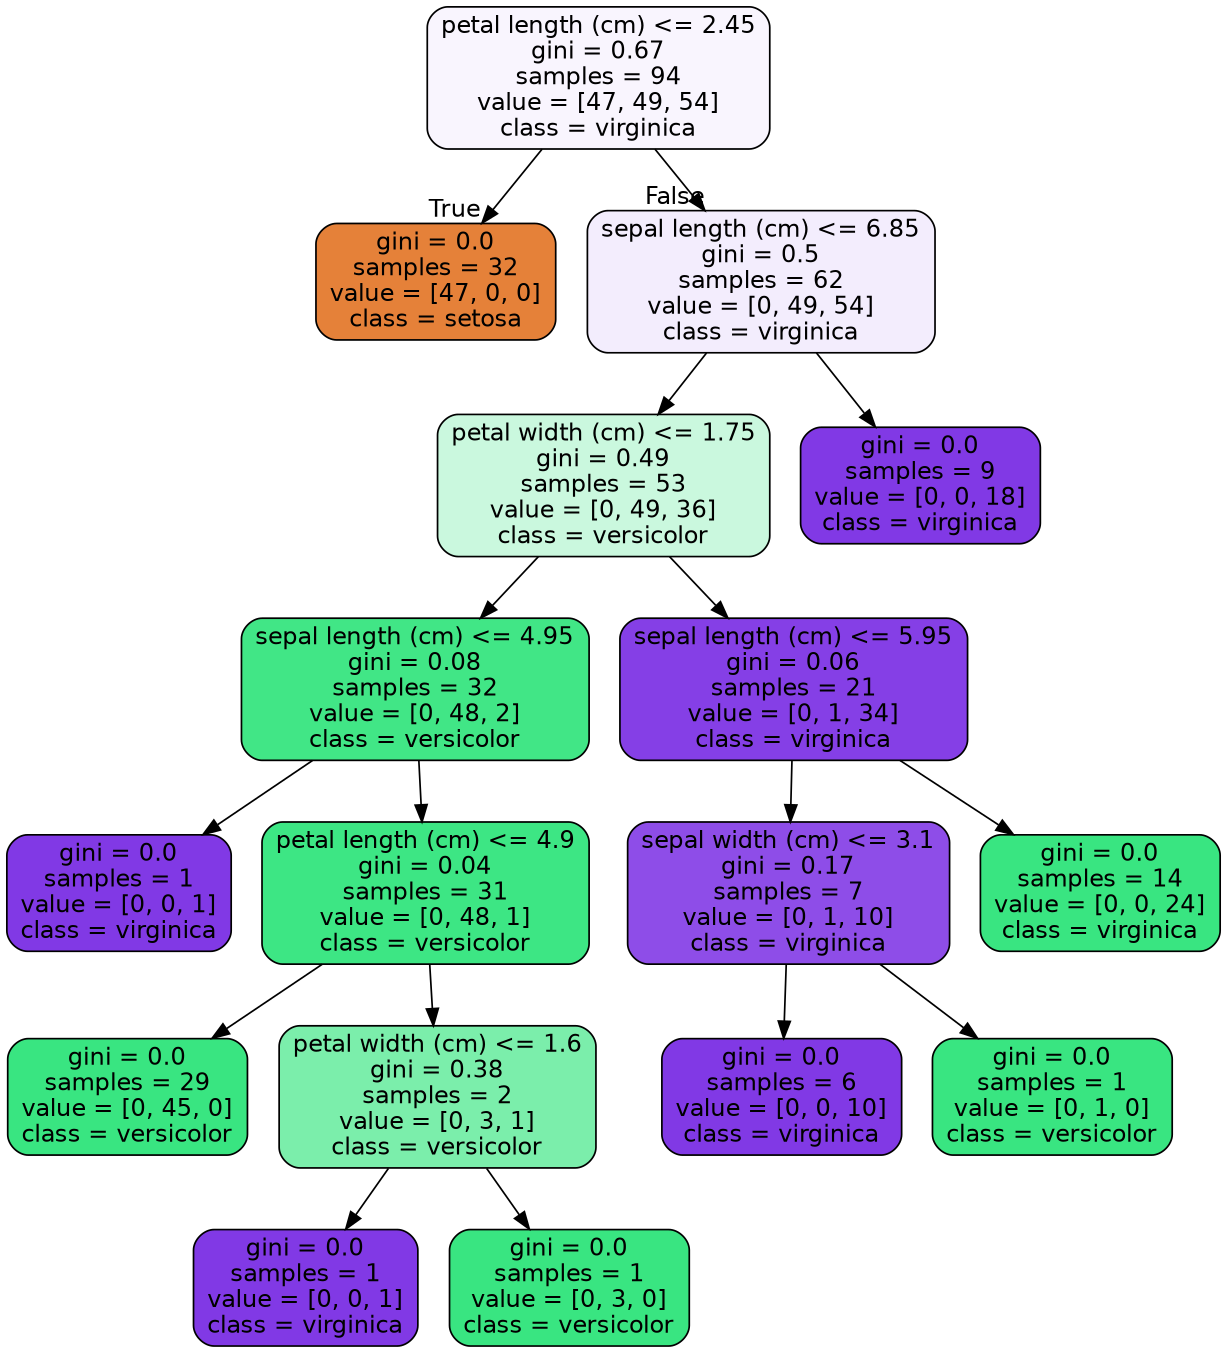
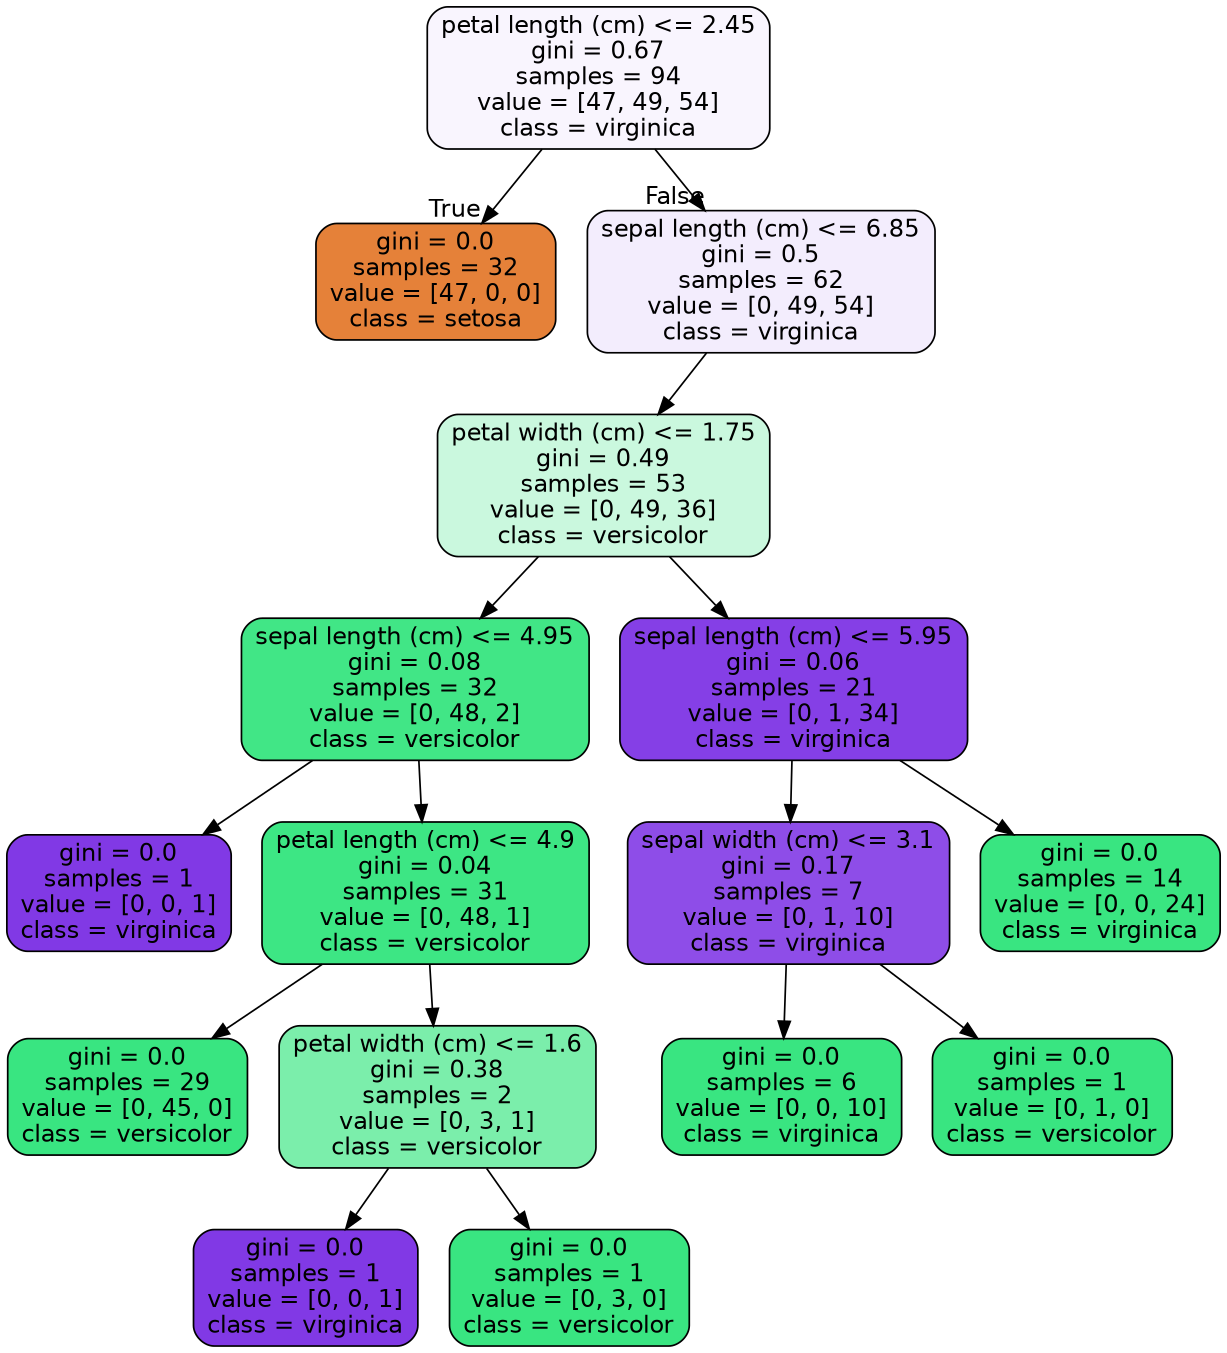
node "gini = 0.0 samples = 9 value = [0, 0, 18] class = virginica": removed
node "gini = 0.0 samples = 6 value = [0, 0, 10] class = virginica": fillcolor #8139e5 -> #39e581
